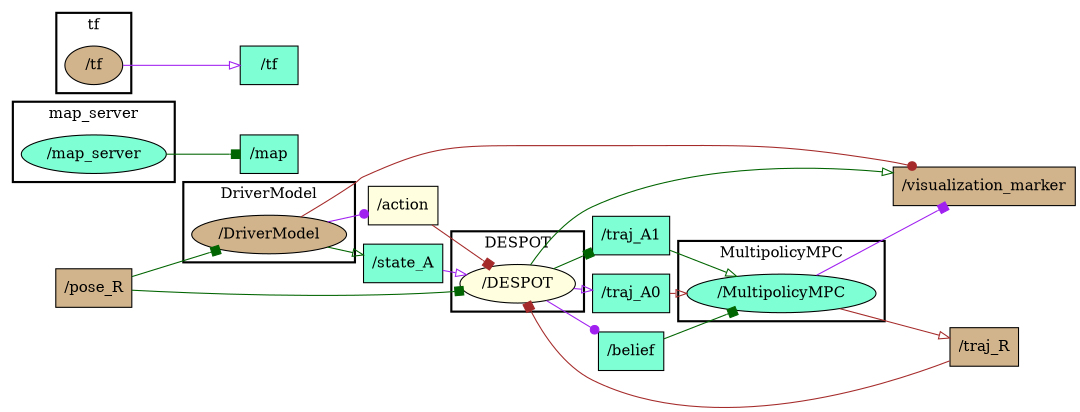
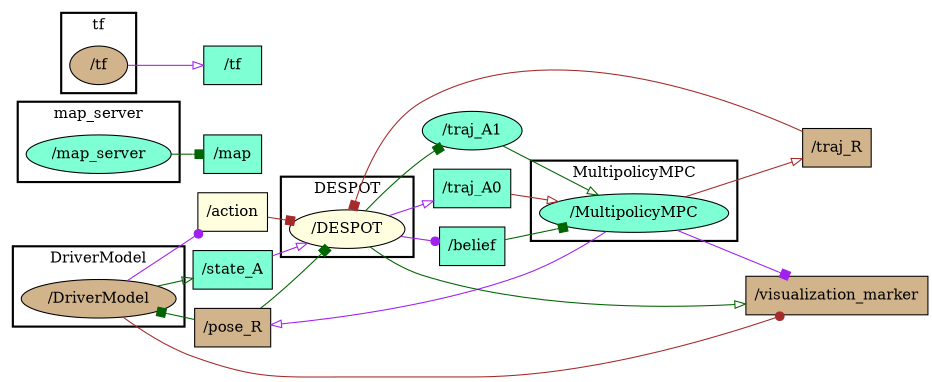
node "/traj_A1": shape box -> ellipse
edge "/MultipolicyMPC" -> "/pose_R": added
